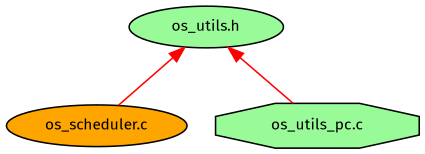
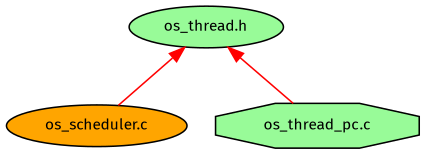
node "os_utils.h": label "os_utils.h" -> "os_thread.h"
node "os_utils_pc.c": label "os_utils_pc.c" -> "os_thread_pc.c"
